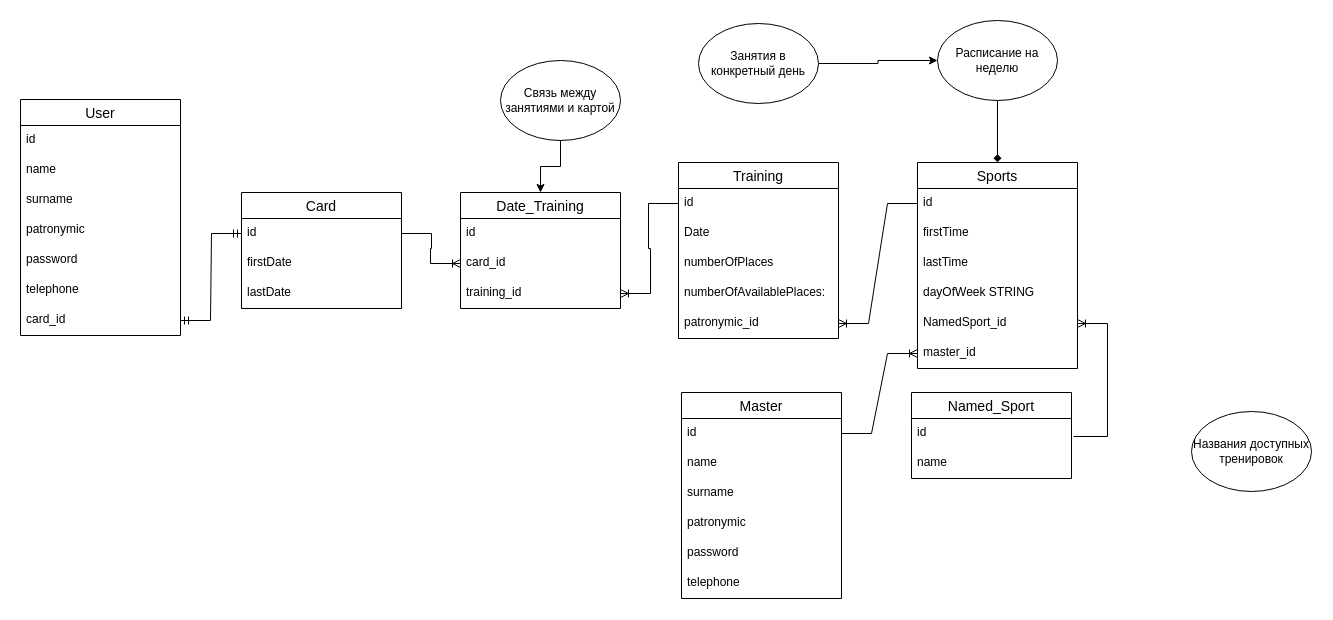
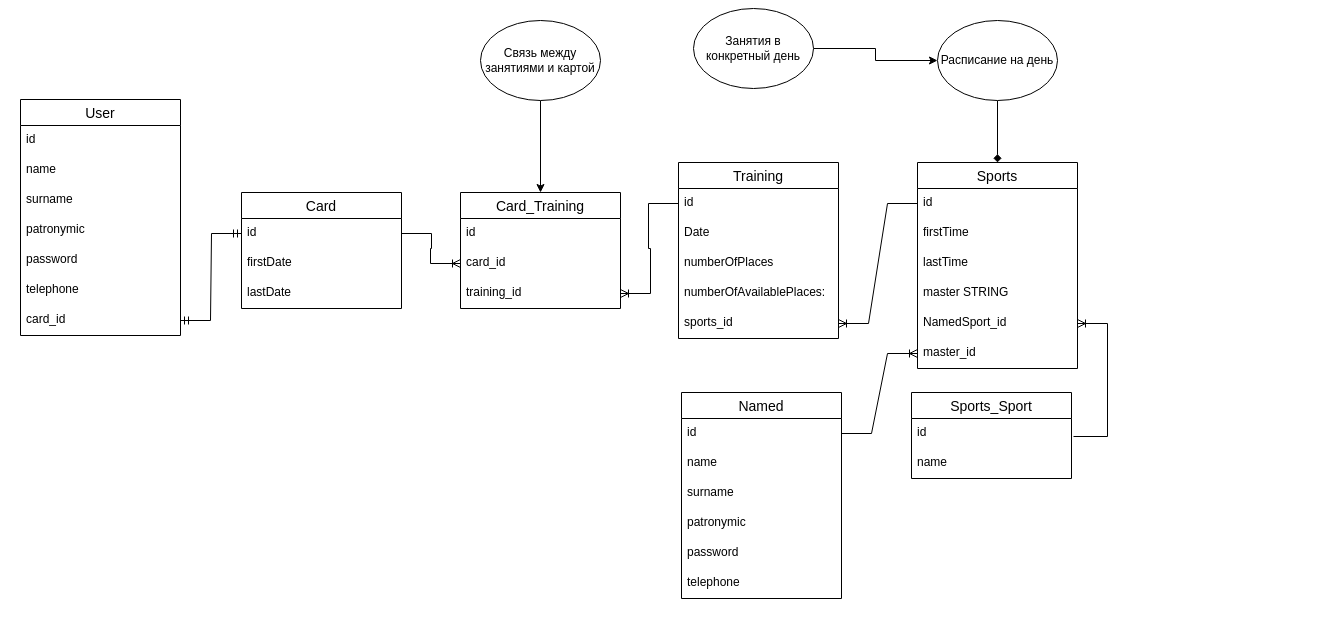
node "Расписание на неделю": label "Расписание на неделю" -> "Расписание на день"
node "Занятия в конкретный день": moved (759, 64) -> (754, 49)
node "Связь между занятиями и картой": moved (561, 101) -> (541, 61)
node "Date_Training": label "Date_Training" -> "Card_Training"
node "dayOfWeek STRING": label "dayOfWeek STRING" -> "master STRING"
node "patronymic_id": label "patronymic_id" -> "sports_id"
node "Master": label "Master" -> "Named"
node "Named_Sport": label "Named_Sport" -> "Sports_Sport"
node "Названия доступных тренировок": removed
